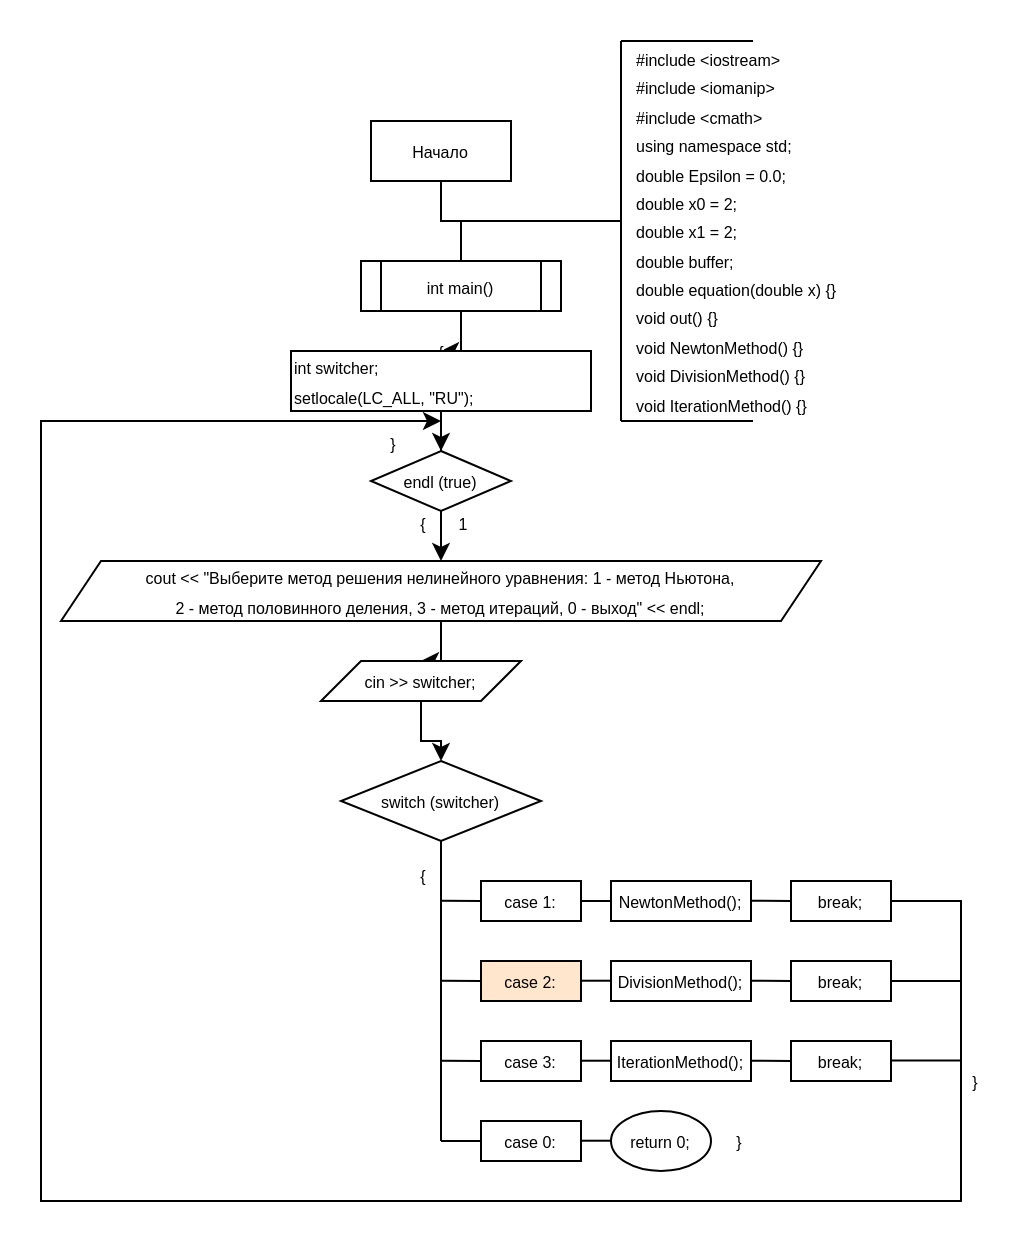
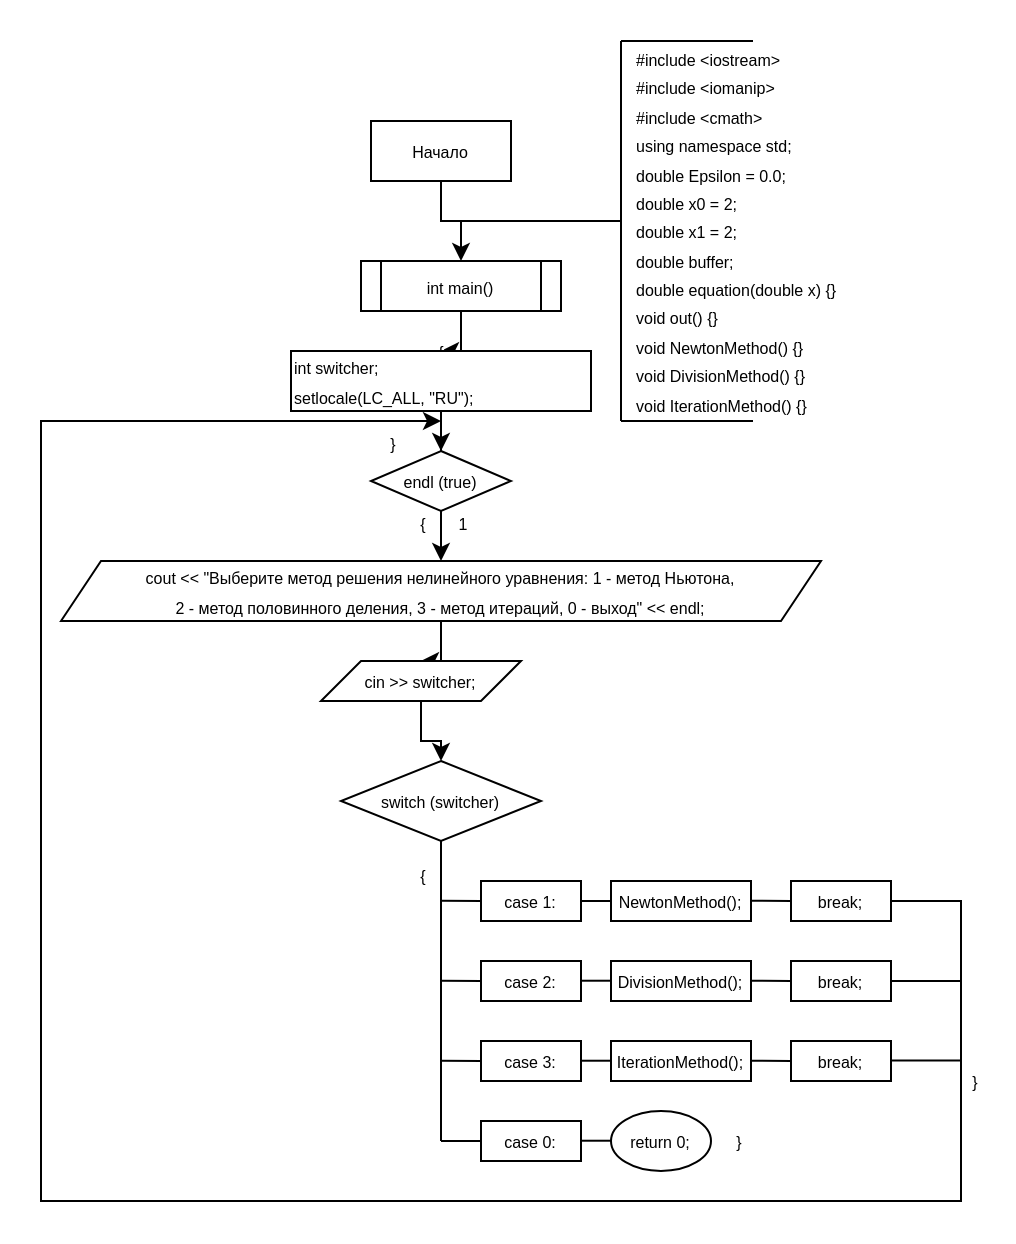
edge "Начало" -- "int main()": arrowhead none -> classic
node "case 2:": fillcolor #ffe6cc -> #ffffff
